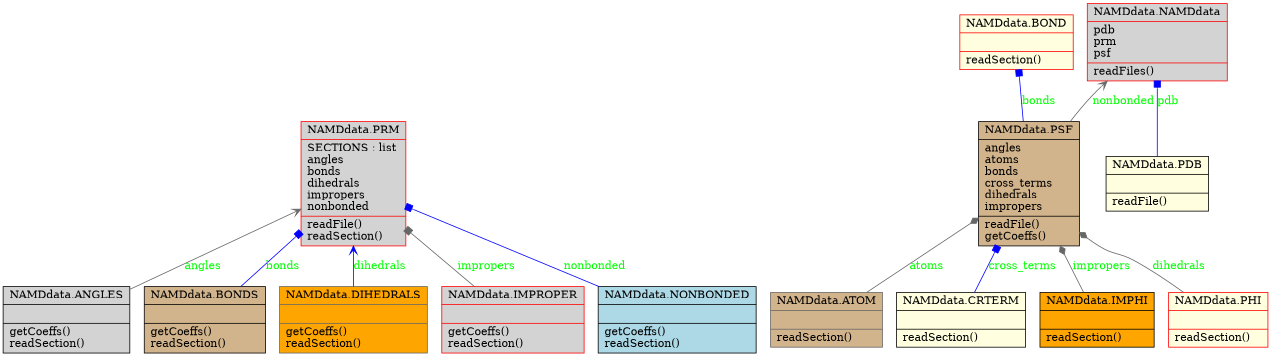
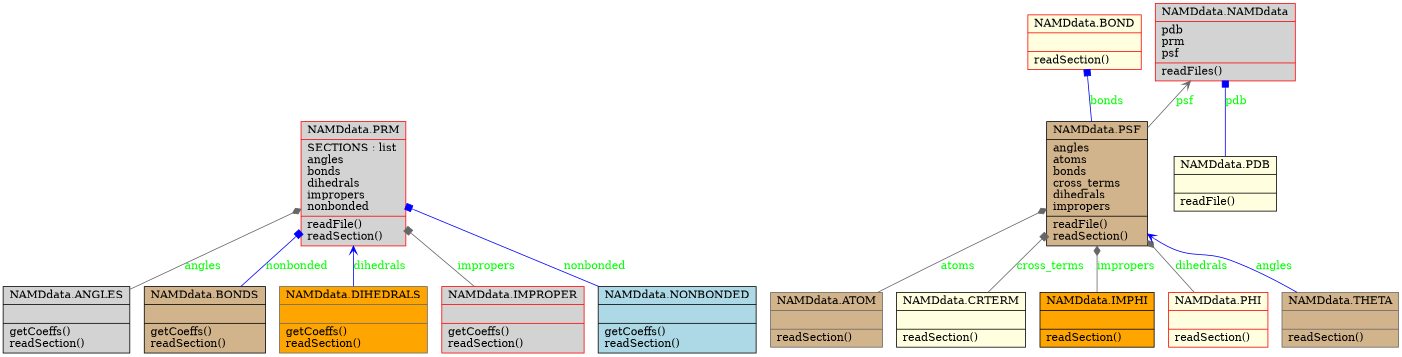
edge "NAMDdata.PSF" -> "NAMDdata.NAMDdata": label "nonbonded" -> "psf"
node "NAMDdata.PSF": text "getCoeffs()" -> "readSection()"
edge "NAMDdata.ANGLES" -> "NAMDdata.PRM": arrowhead vee -> diamond
edge "NAMDdata.BONDS" -> "NAMDdata.PRM": label "bonds" -> "nonbonded"
edge "NAMDdata.CRTERM" -> "NAMDdata.PSF": color blue -> gray40
node "NAMDdata.THETA": added
